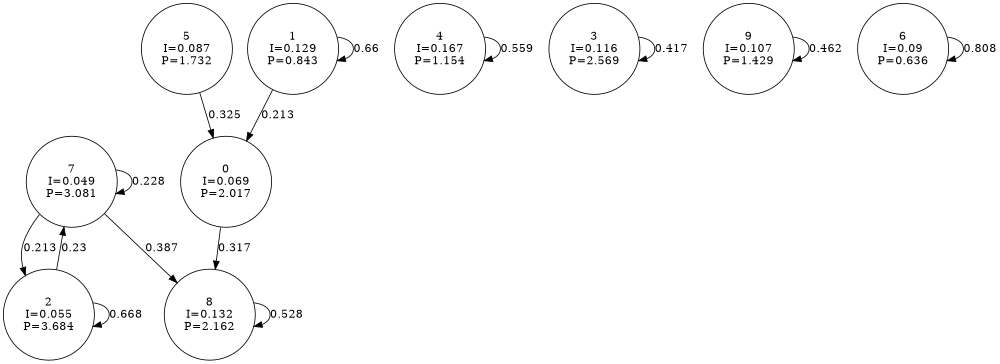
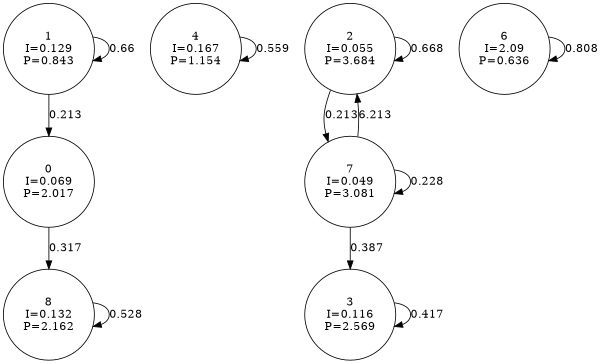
node "5 I=0.087 P=1.732": removed
node "9 I=0.107 P=1.429": removed
node "6 I=0.09 P=0.636": label "6 I=0.09 P=0.636" -> "6 I=2.09 P=0.636"
edge "7 I=0.049 P=3.081" -> "8 I=0.132 P=2.162": now "7 I=0.049 P=3.081" -> "3 I=0.116 P=2.569"
edge "7 I=0.049 P=3.081" -> "2 I=0.055 P=3.684": label "0.213" -> "6.213"
edge "2 I=0.055 P=3.684" -> "7 I=0.049 P=3.081": label "0.23" -> "0.213"
